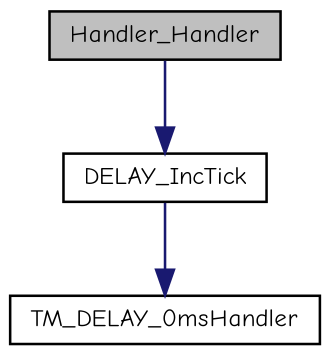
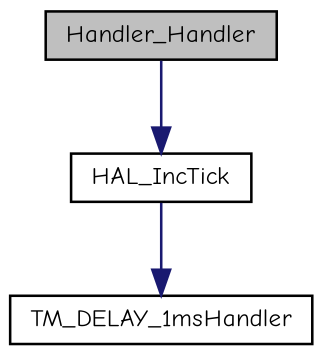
node "DELAY_IncTick": label "DELAY_IncTick" -> "HAL_IncTick"
node "TM_DELAY_0msHandler": label "TM_DELAY_0msHandler" -> "TM_DELAY_1msHandler"
